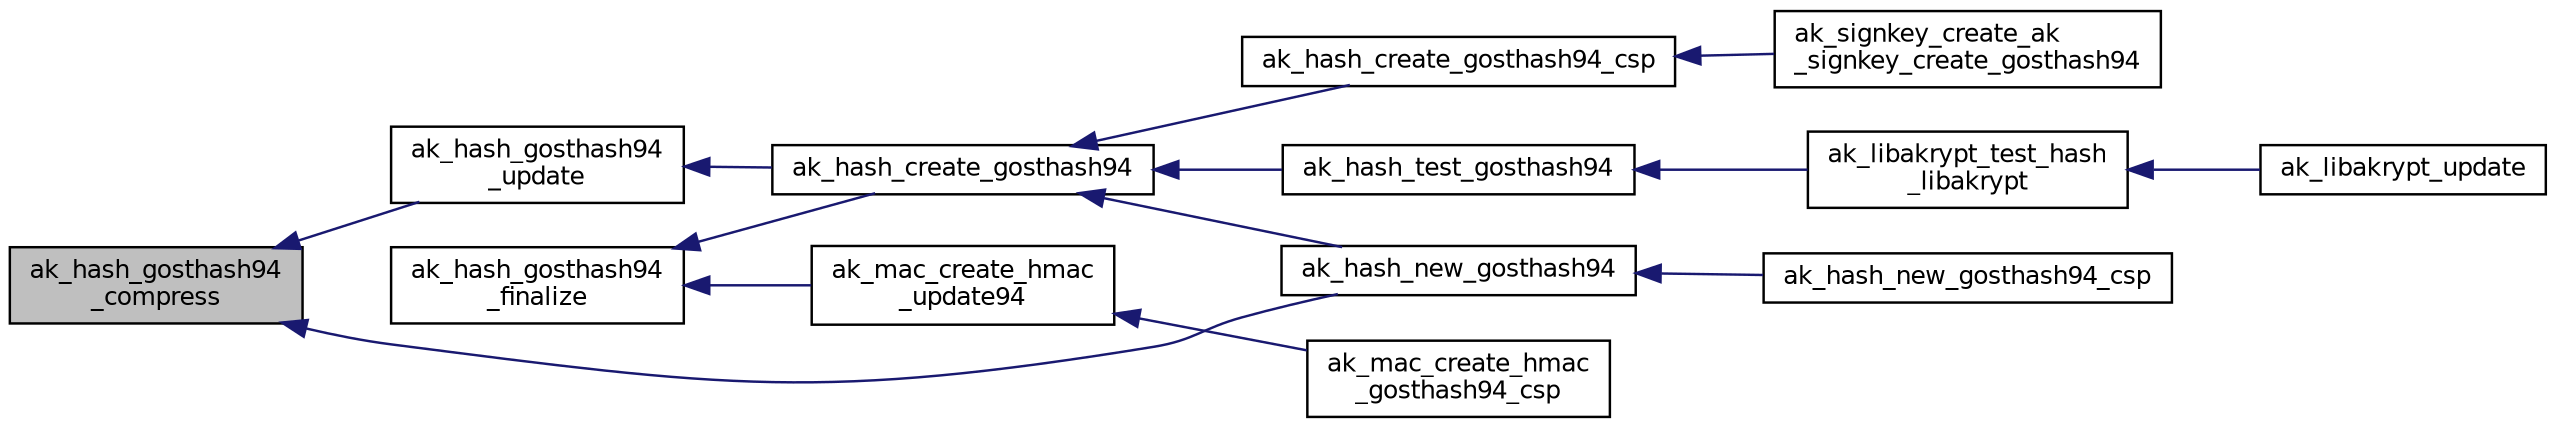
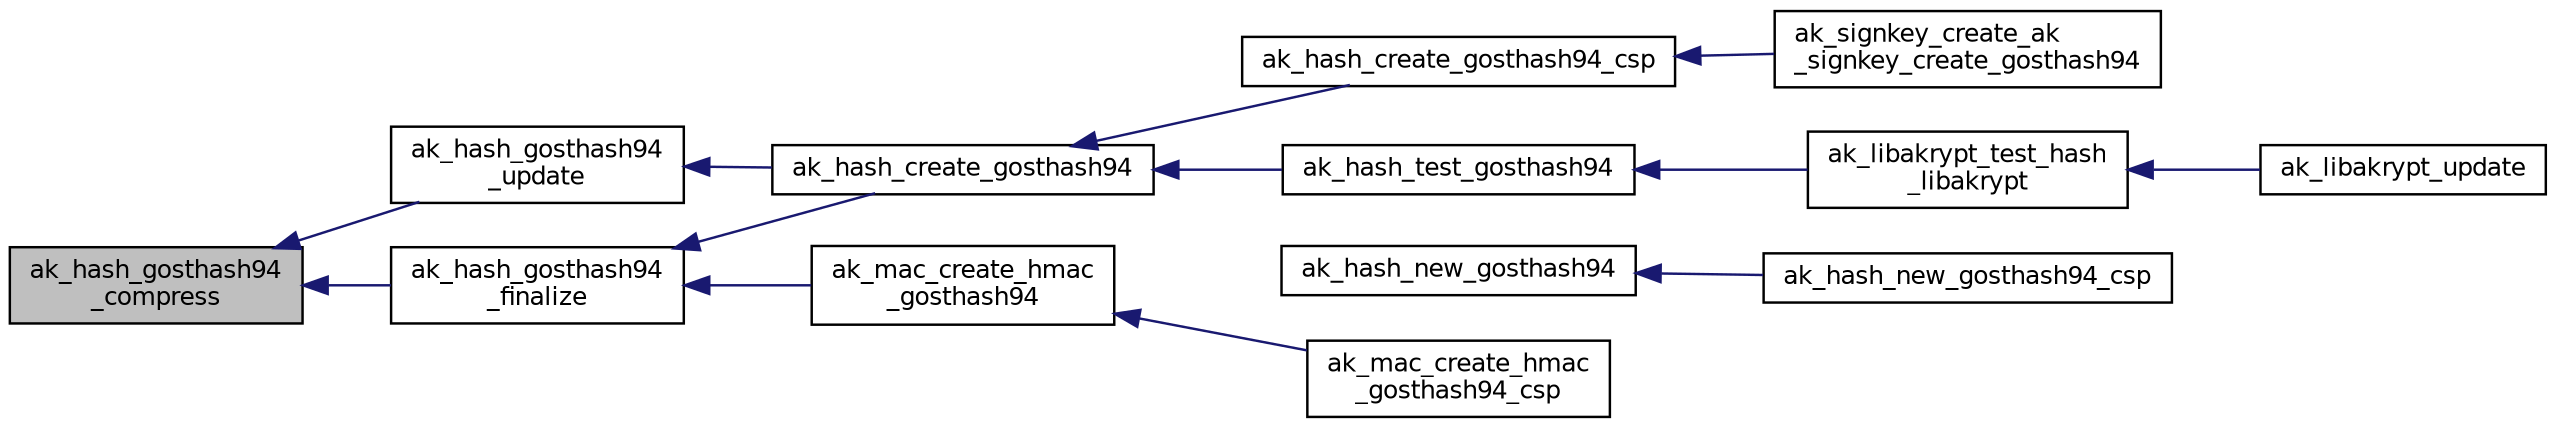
edge "ak_hash_new_gosthash94" -> "ak_hash_create_gosthash94": removed
node "ak_mac_create_hmac _update94": label "ak_mac_create_hmac _update94" -> "ak_mac_create_hmac _gosthash94"
edge "ak_hash_new_gosthash94" -> "ak_hash_gosthash94 _compress": now "ak_hash_gosthash94 _finalize" -> "ak_hash_gosthash94 _compress"
